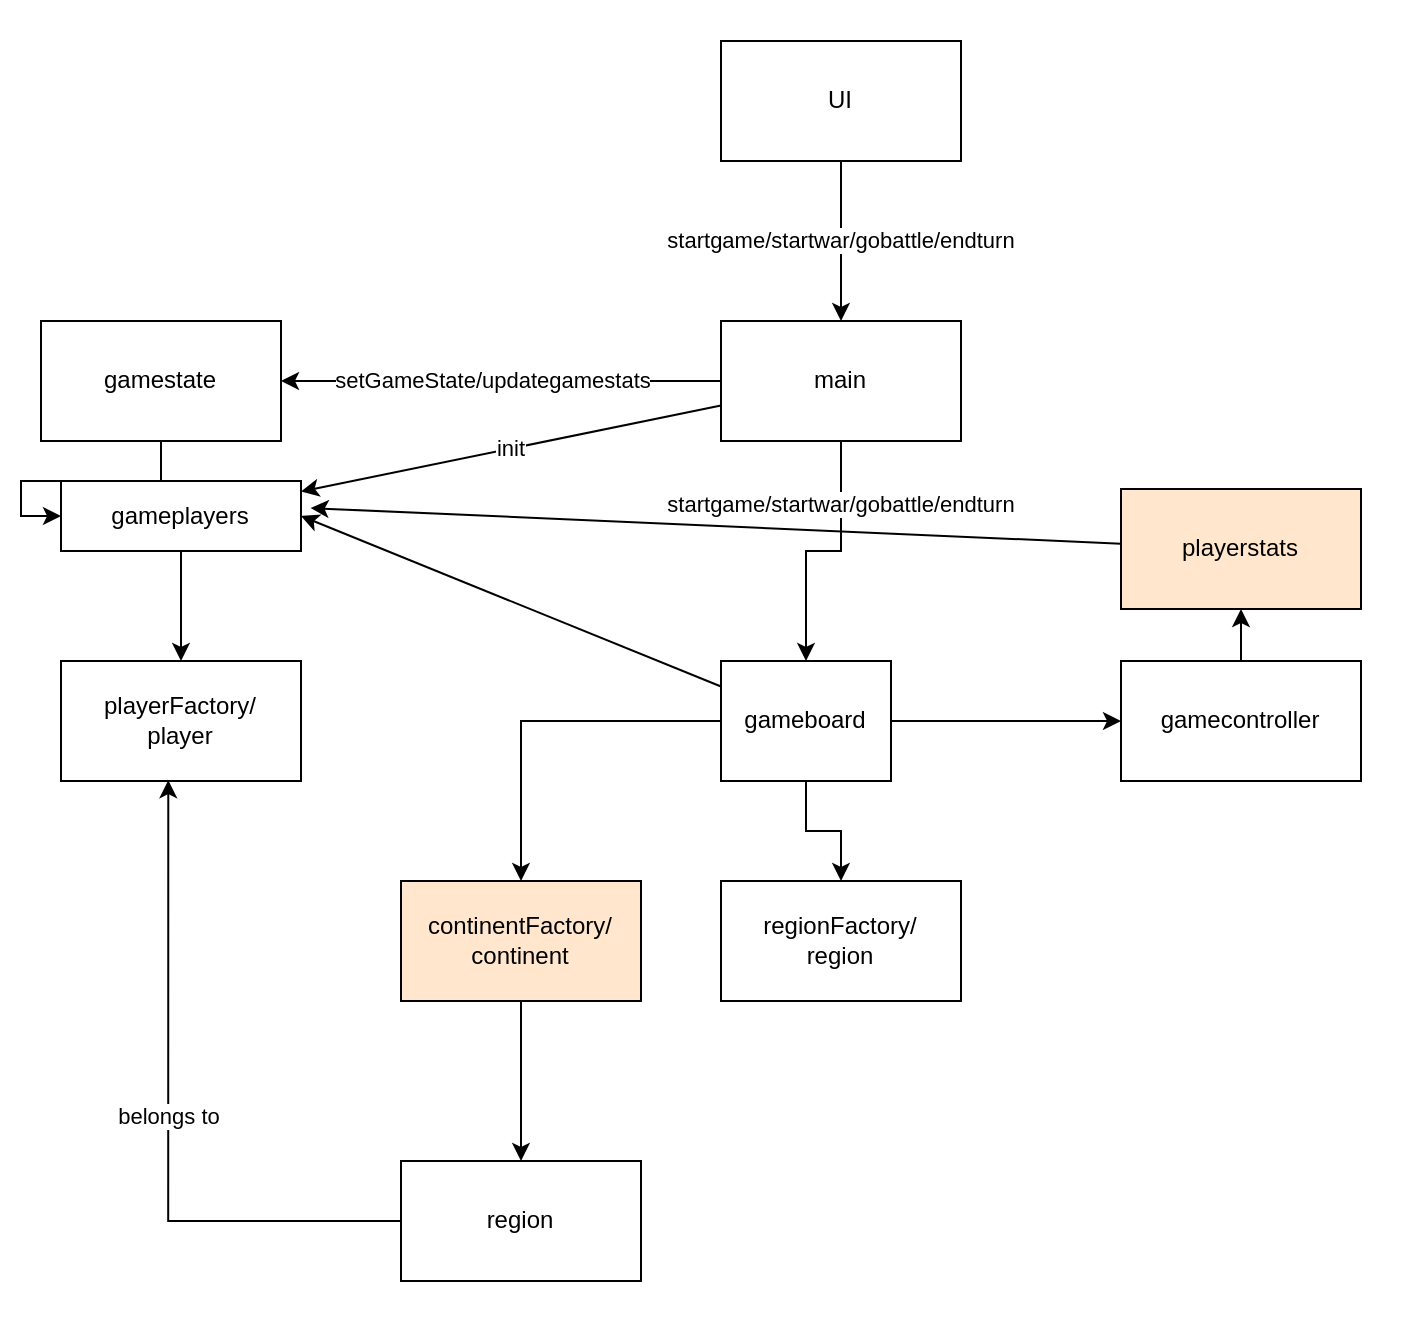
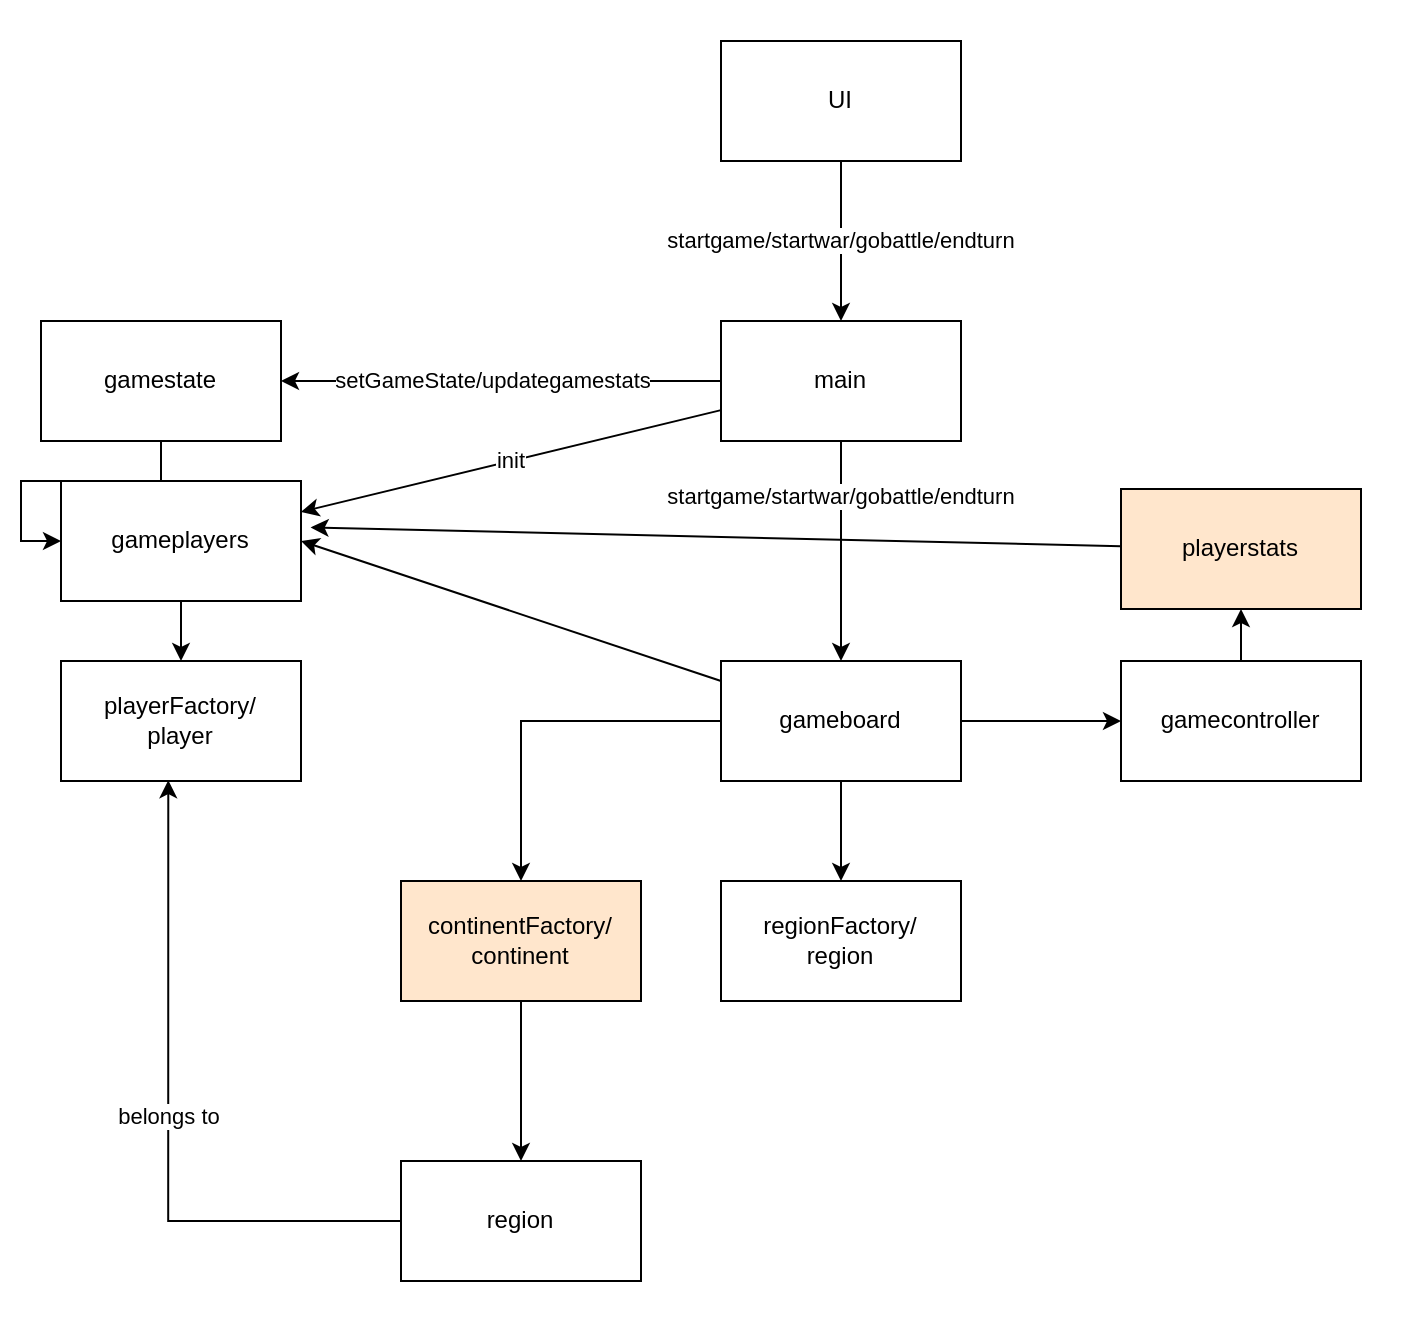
node "gameplayers": size 240x70 -> 240x120
node "gameboard": size 170x120 -> 240x120
